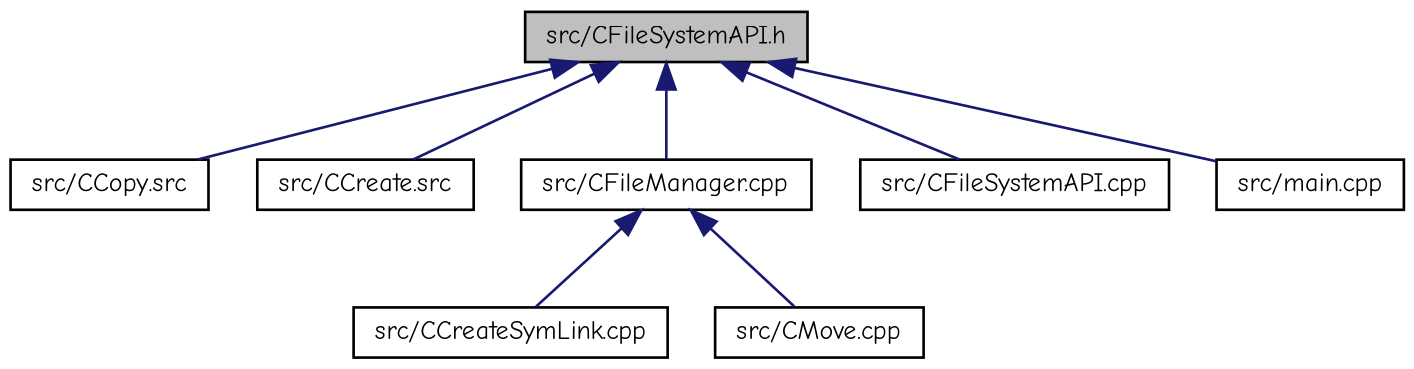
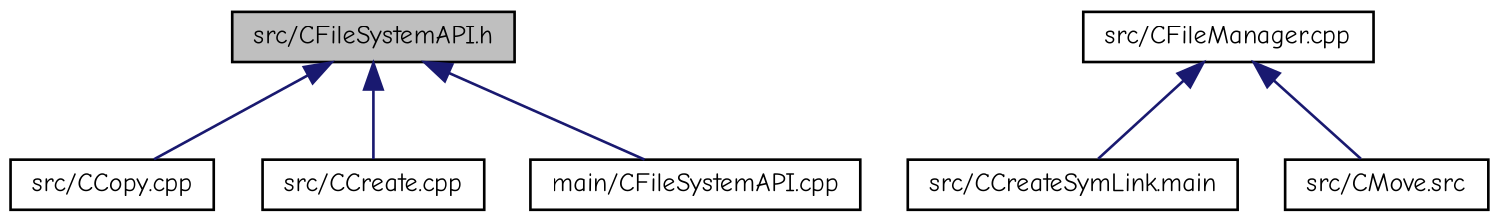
edge "src/CFileManager.cpp" -> "src/CFileSystemAPI.h": removed
node "src/CCopy.src": label "src/CCopy.src" -> "src/CCopy.cpp"
node "src/CCreate.src": label "src/CCreate.src" -> "src/CCreate.cpp"
node "src/CFileSystemAPI.cpp": label "src/CFileSystemAPI.cpp" -> "main/CFileSystemAPI.cpp"
node "src/main.cpp": removed
node "src/CCreateSymLink.cpp": label "src/CCreateSymLink.cpp" -> "src/CCreateSymLink.main"
node "src/CMove.cpp": label "src/CMove.cpp" -> "src/CMove.src"
